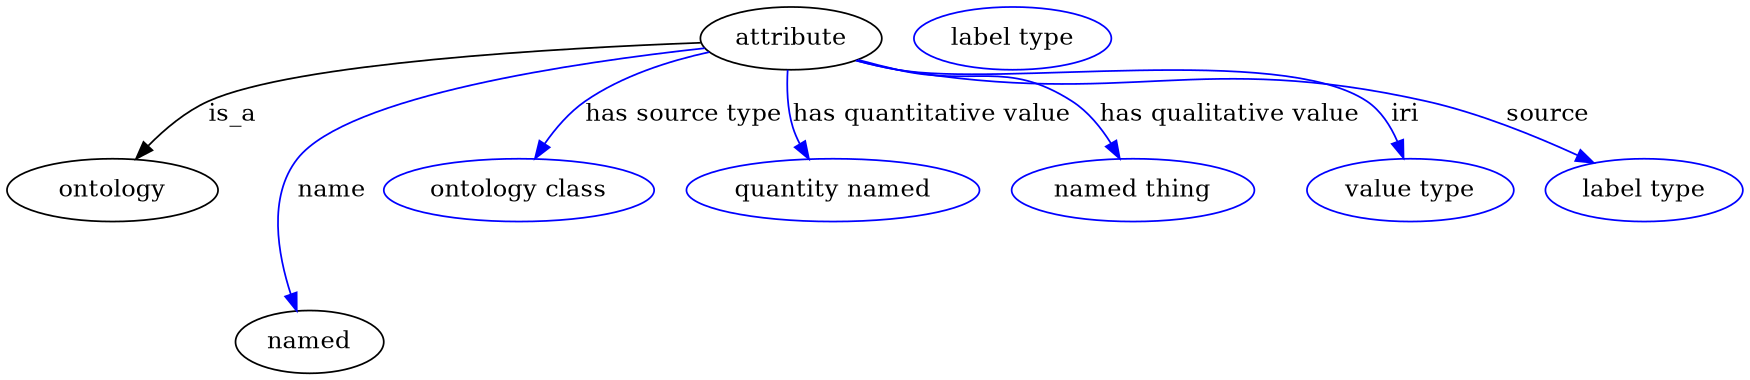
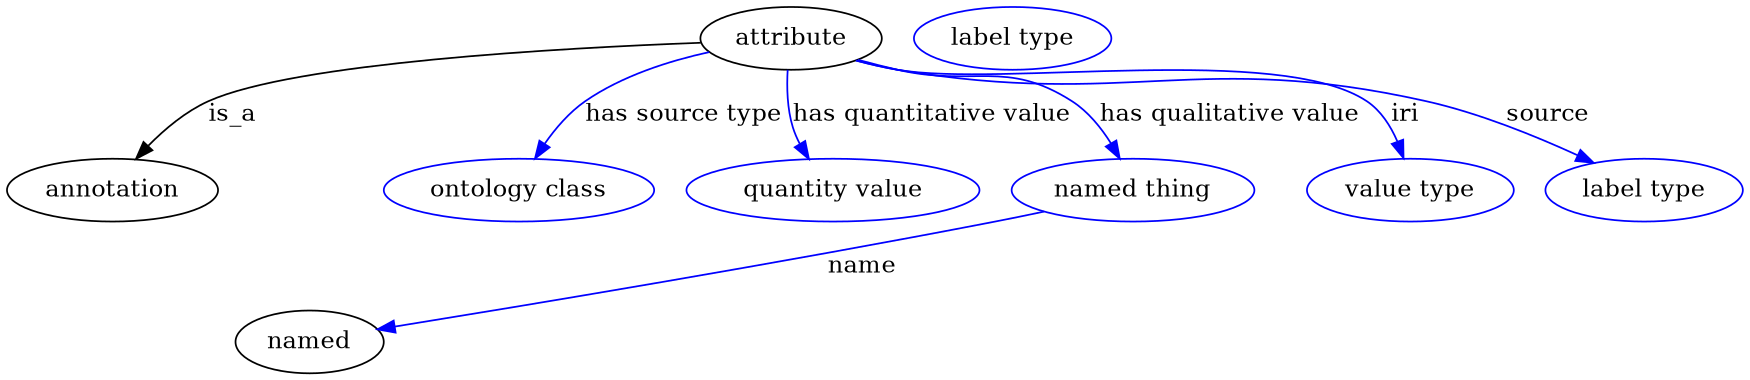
edge "attribute" -> "named": now "named thing" -> "named"
node "ontology": label "ontology" -> "annotation"
node "quantity named": label "quantity named" -> "quantity value"
